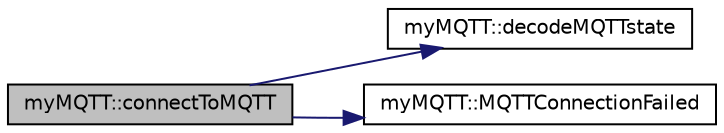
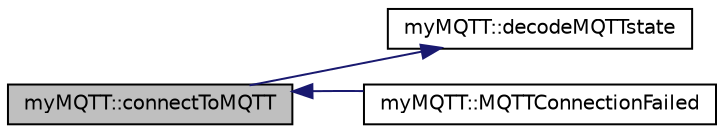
edge "myMQTT::connectToMQTT" -> "myMQTT::MQTTConnectionFailed": reversed
